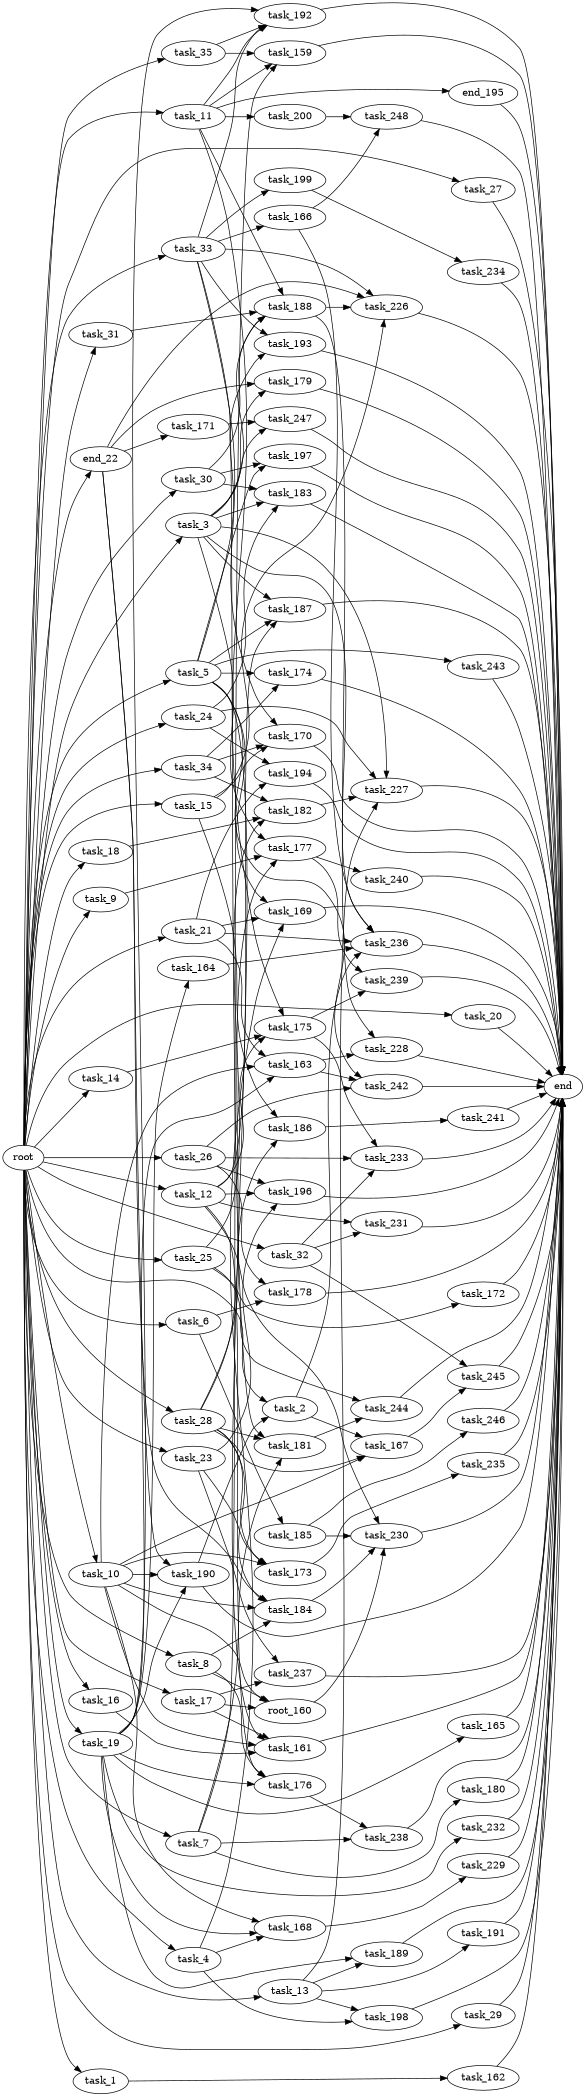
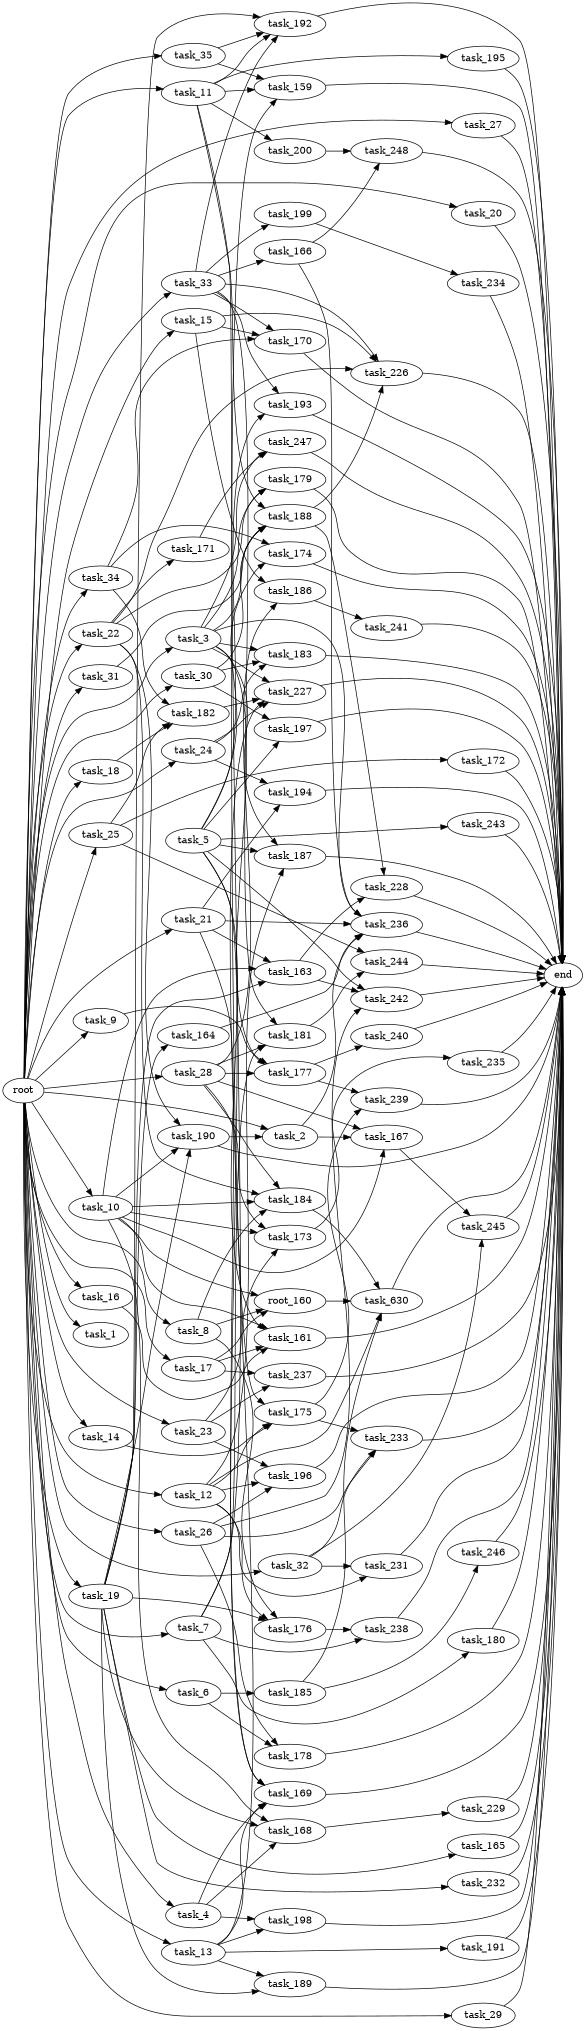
node "end_195": label "end_195" -> "task_195"
node "end_22": label "end_22" -> "task_22"
edge "root" -> "task_5": removed
node "task_230": label "task_230" -> "task_630"
edge "task_13" -> "task_169": added
node "task_162": removed
